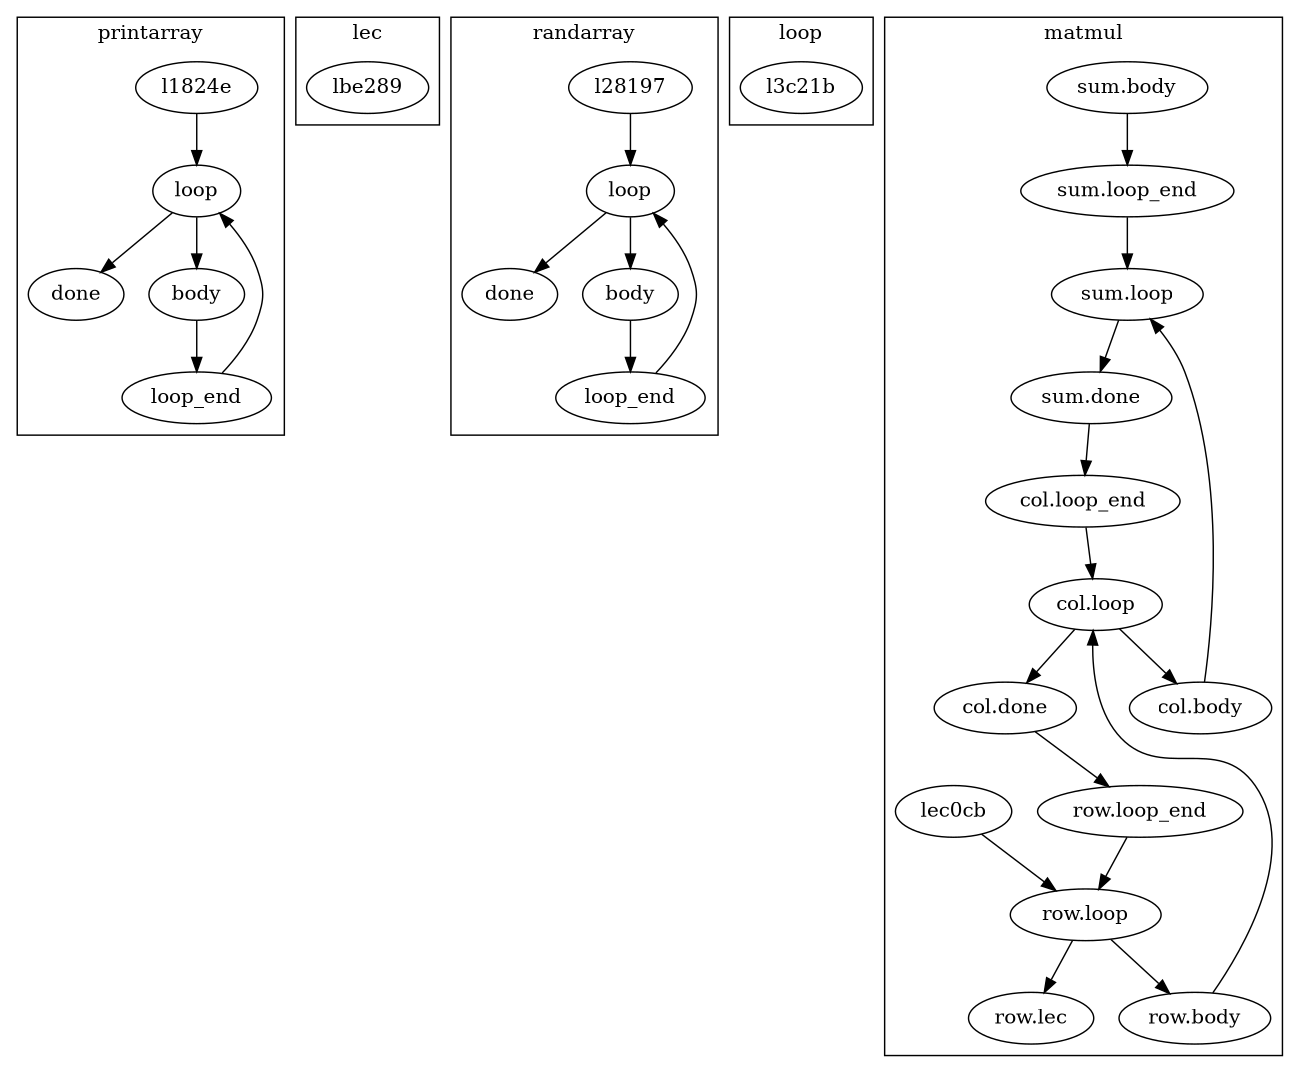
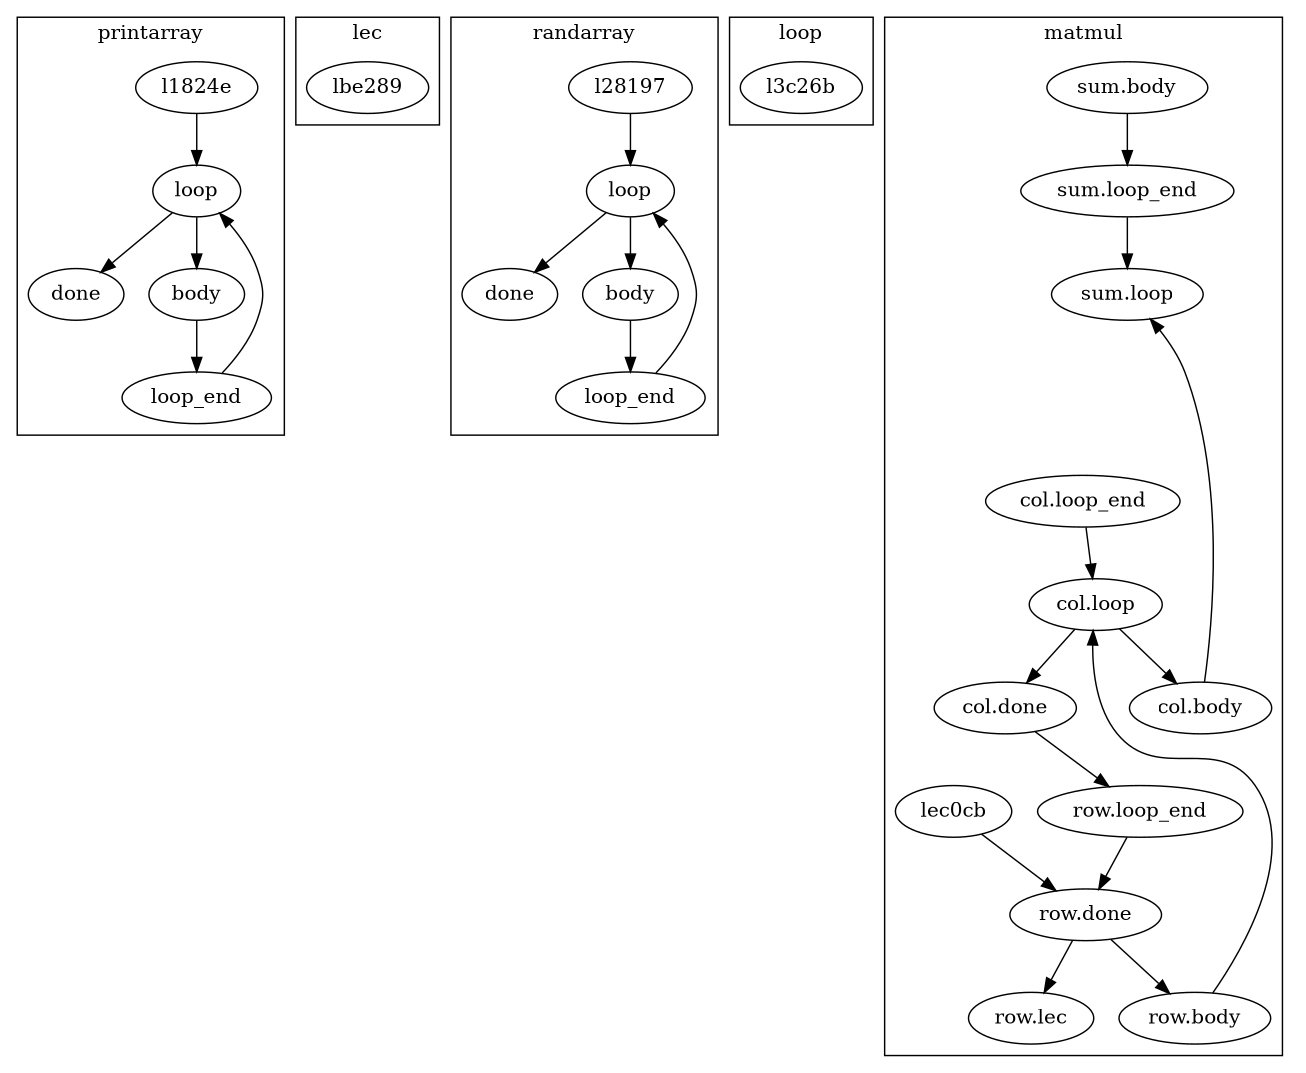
node "l3c21b": label "l3c21b" -> "l3c26b"
node "sum.done": removed
node "row.loop": label "row.loop" -> "row.done"
